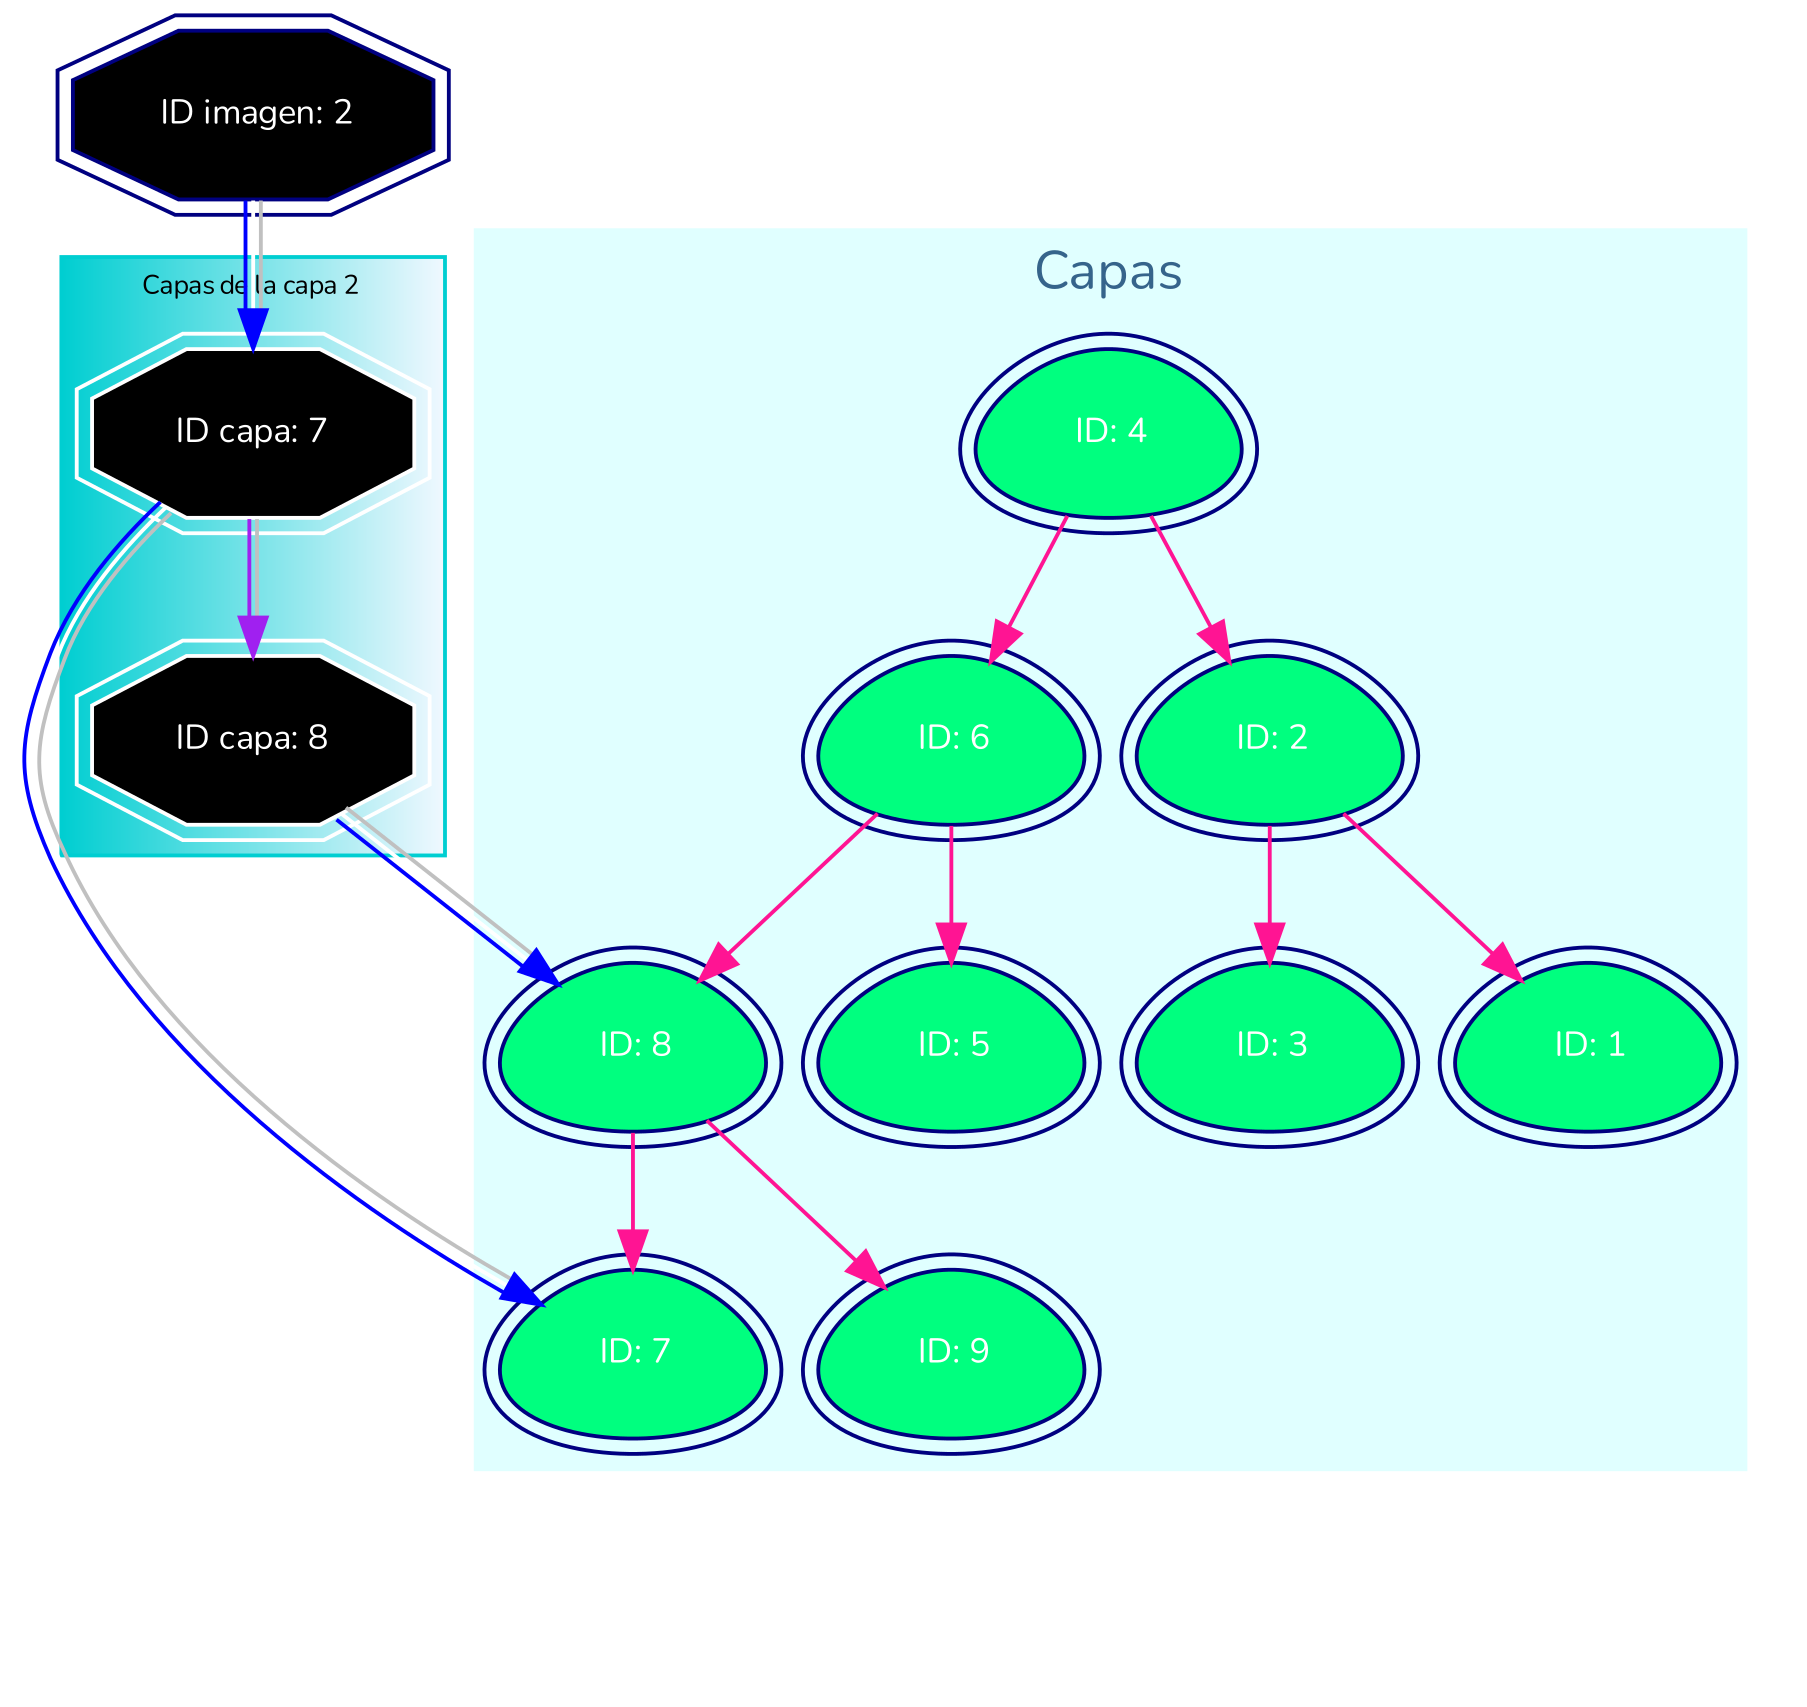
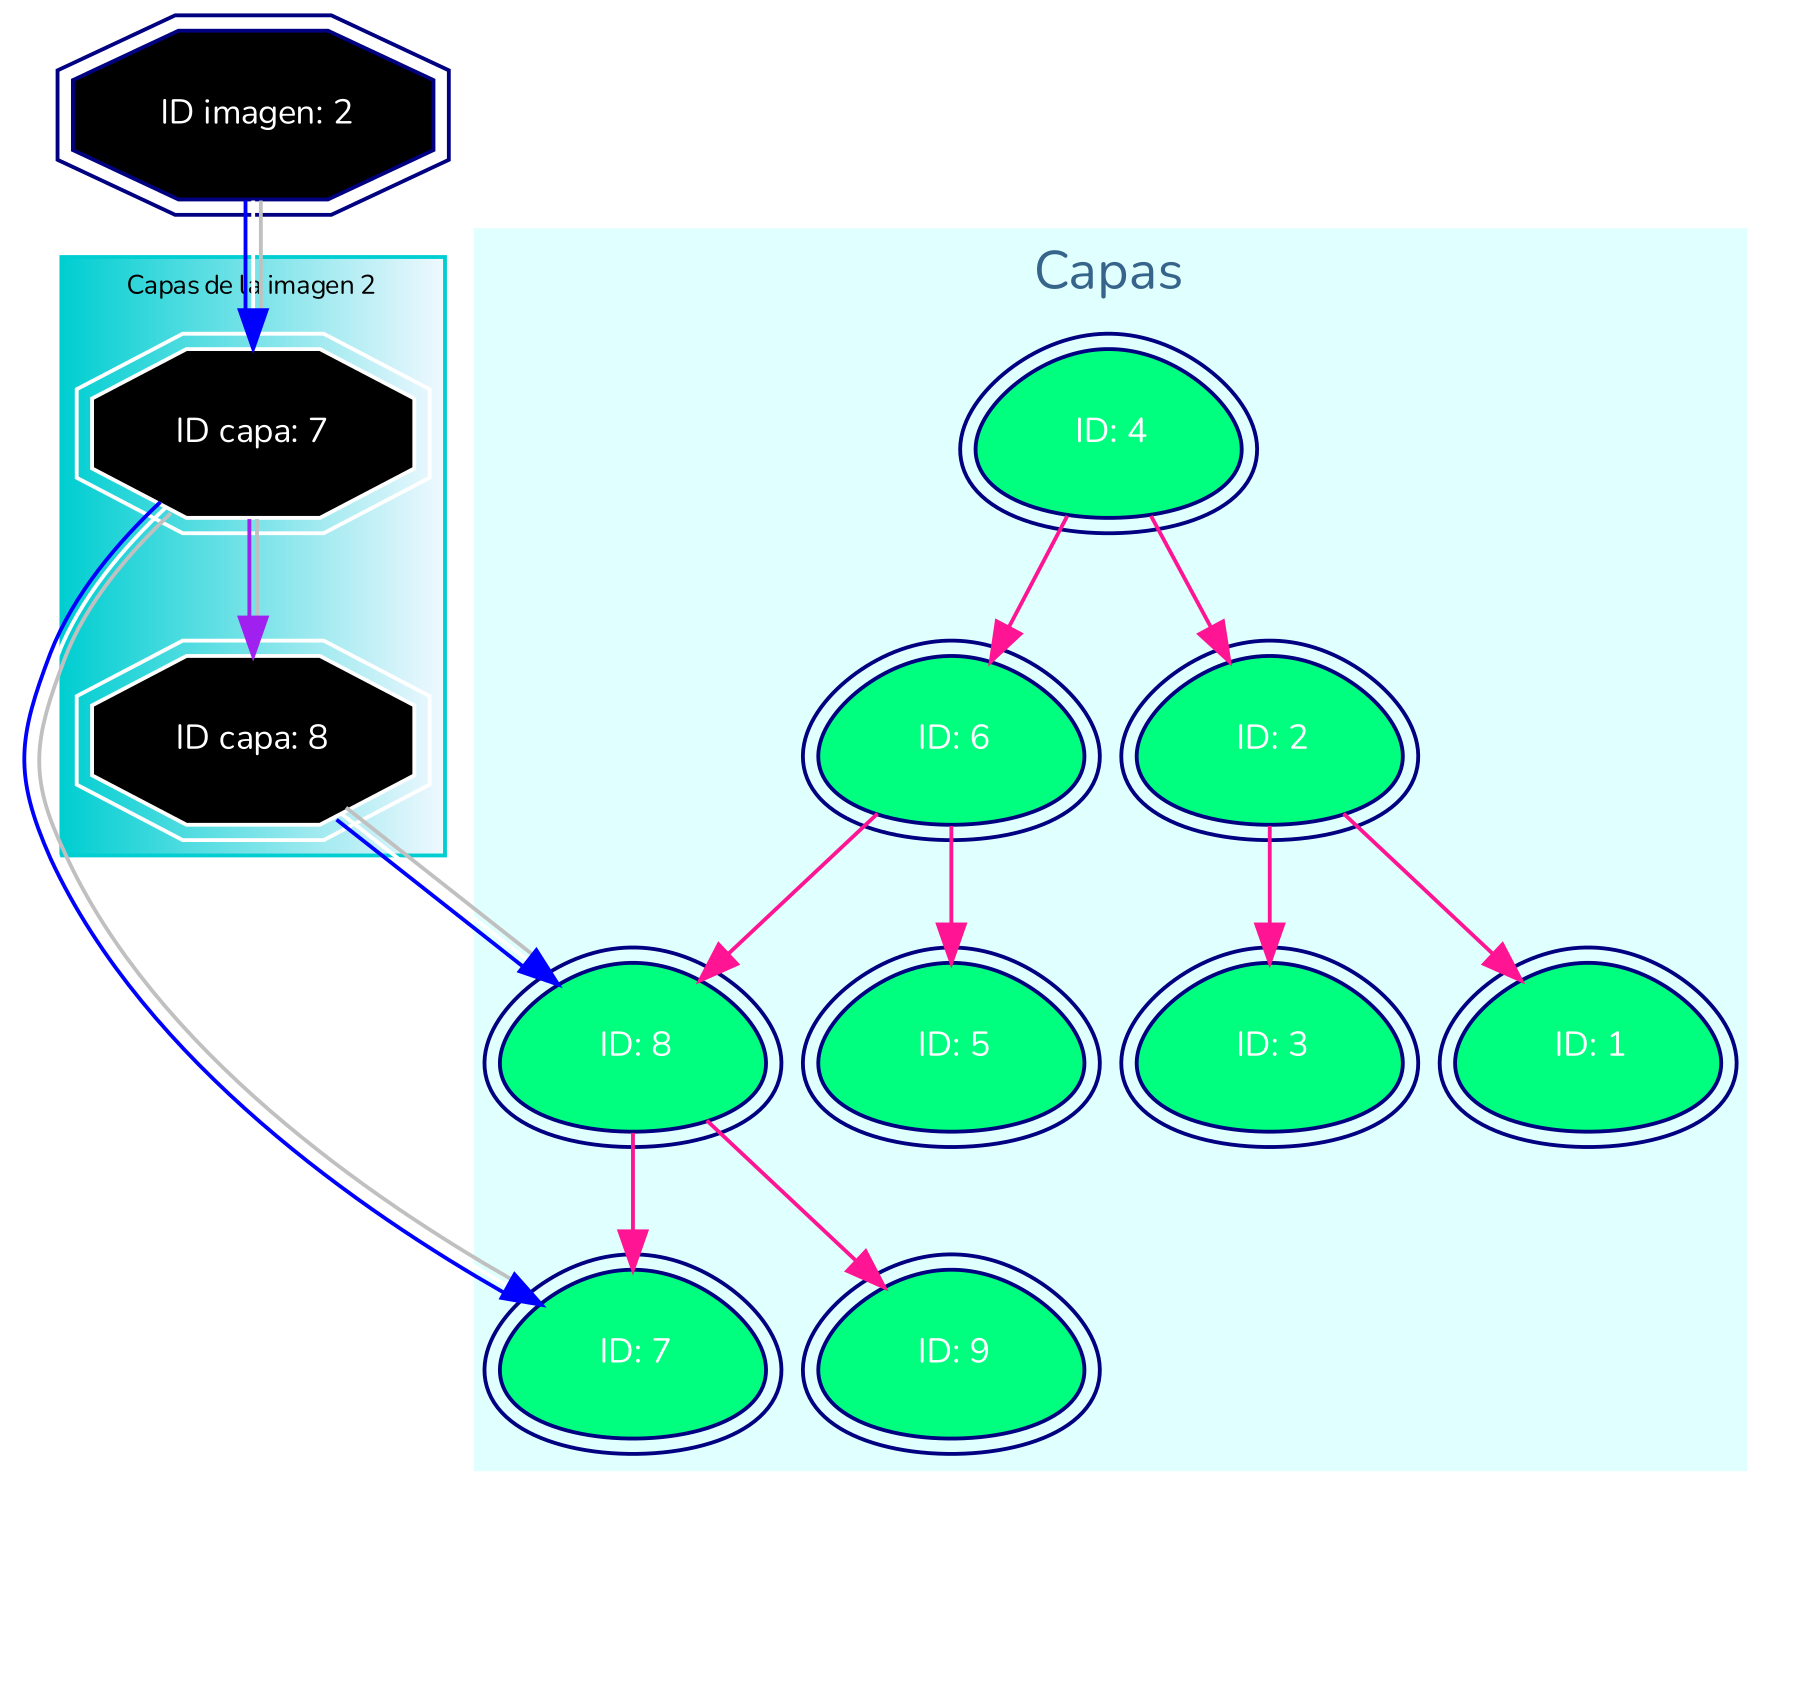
cluster "Capas de la capa 2": label "Capas de la capa 2" -> "Capas de la imagen 2"
